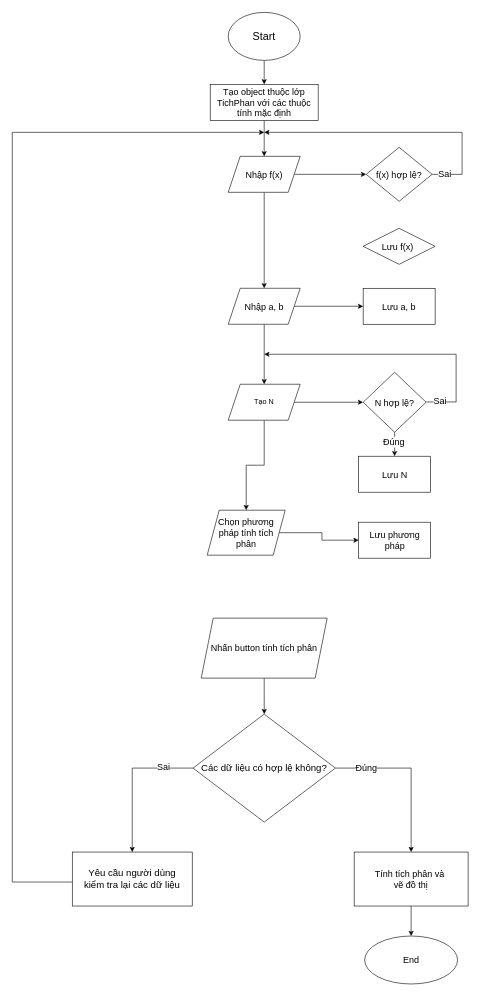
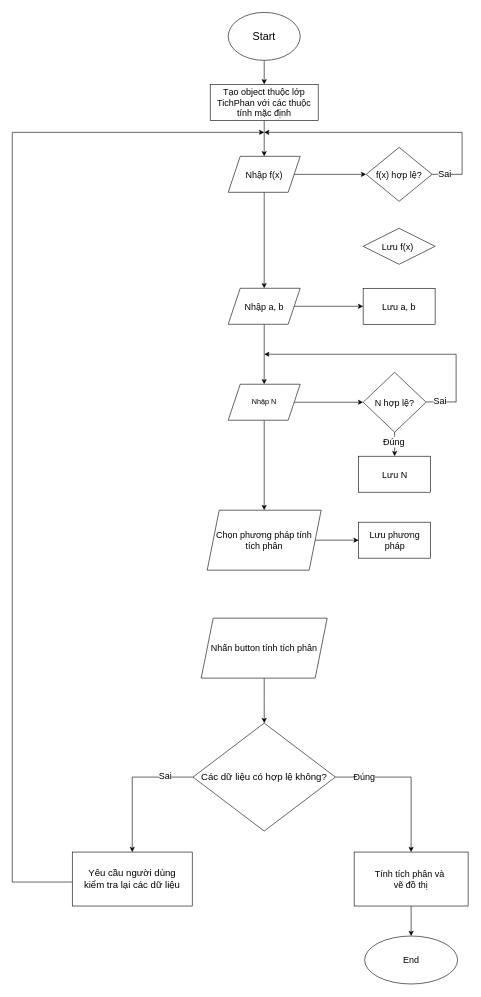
node "Tạo N": label "Tạo N" -> "Nhập N"
node "Chọn phương pháp tính tích phân": size 78x45 -> 114x60
node "Các dữ liệu có hợp lệ không?": moved (264, 768) -> (264, 777)
